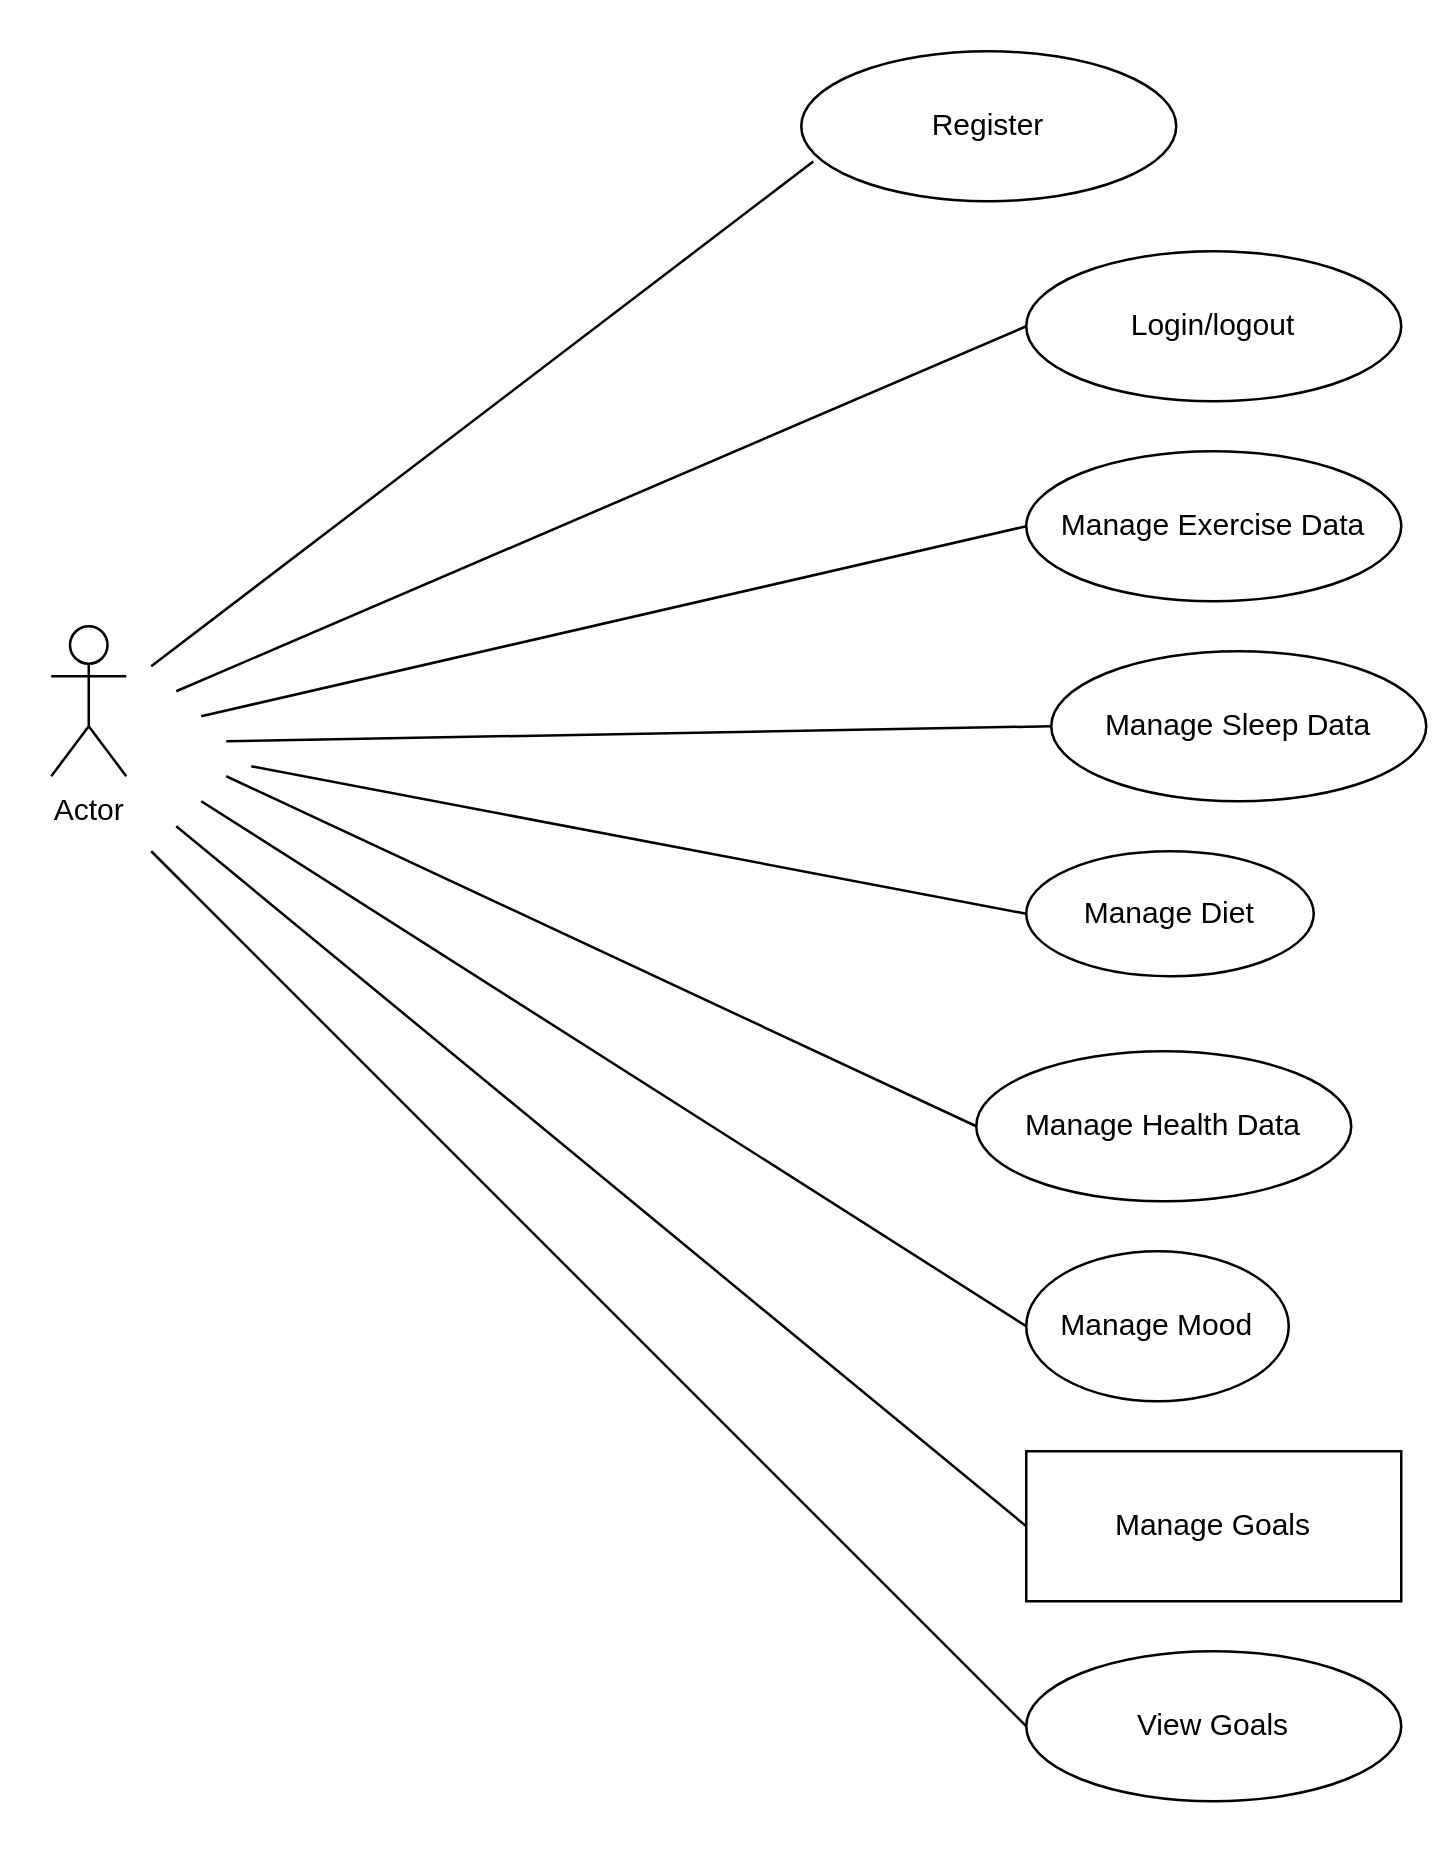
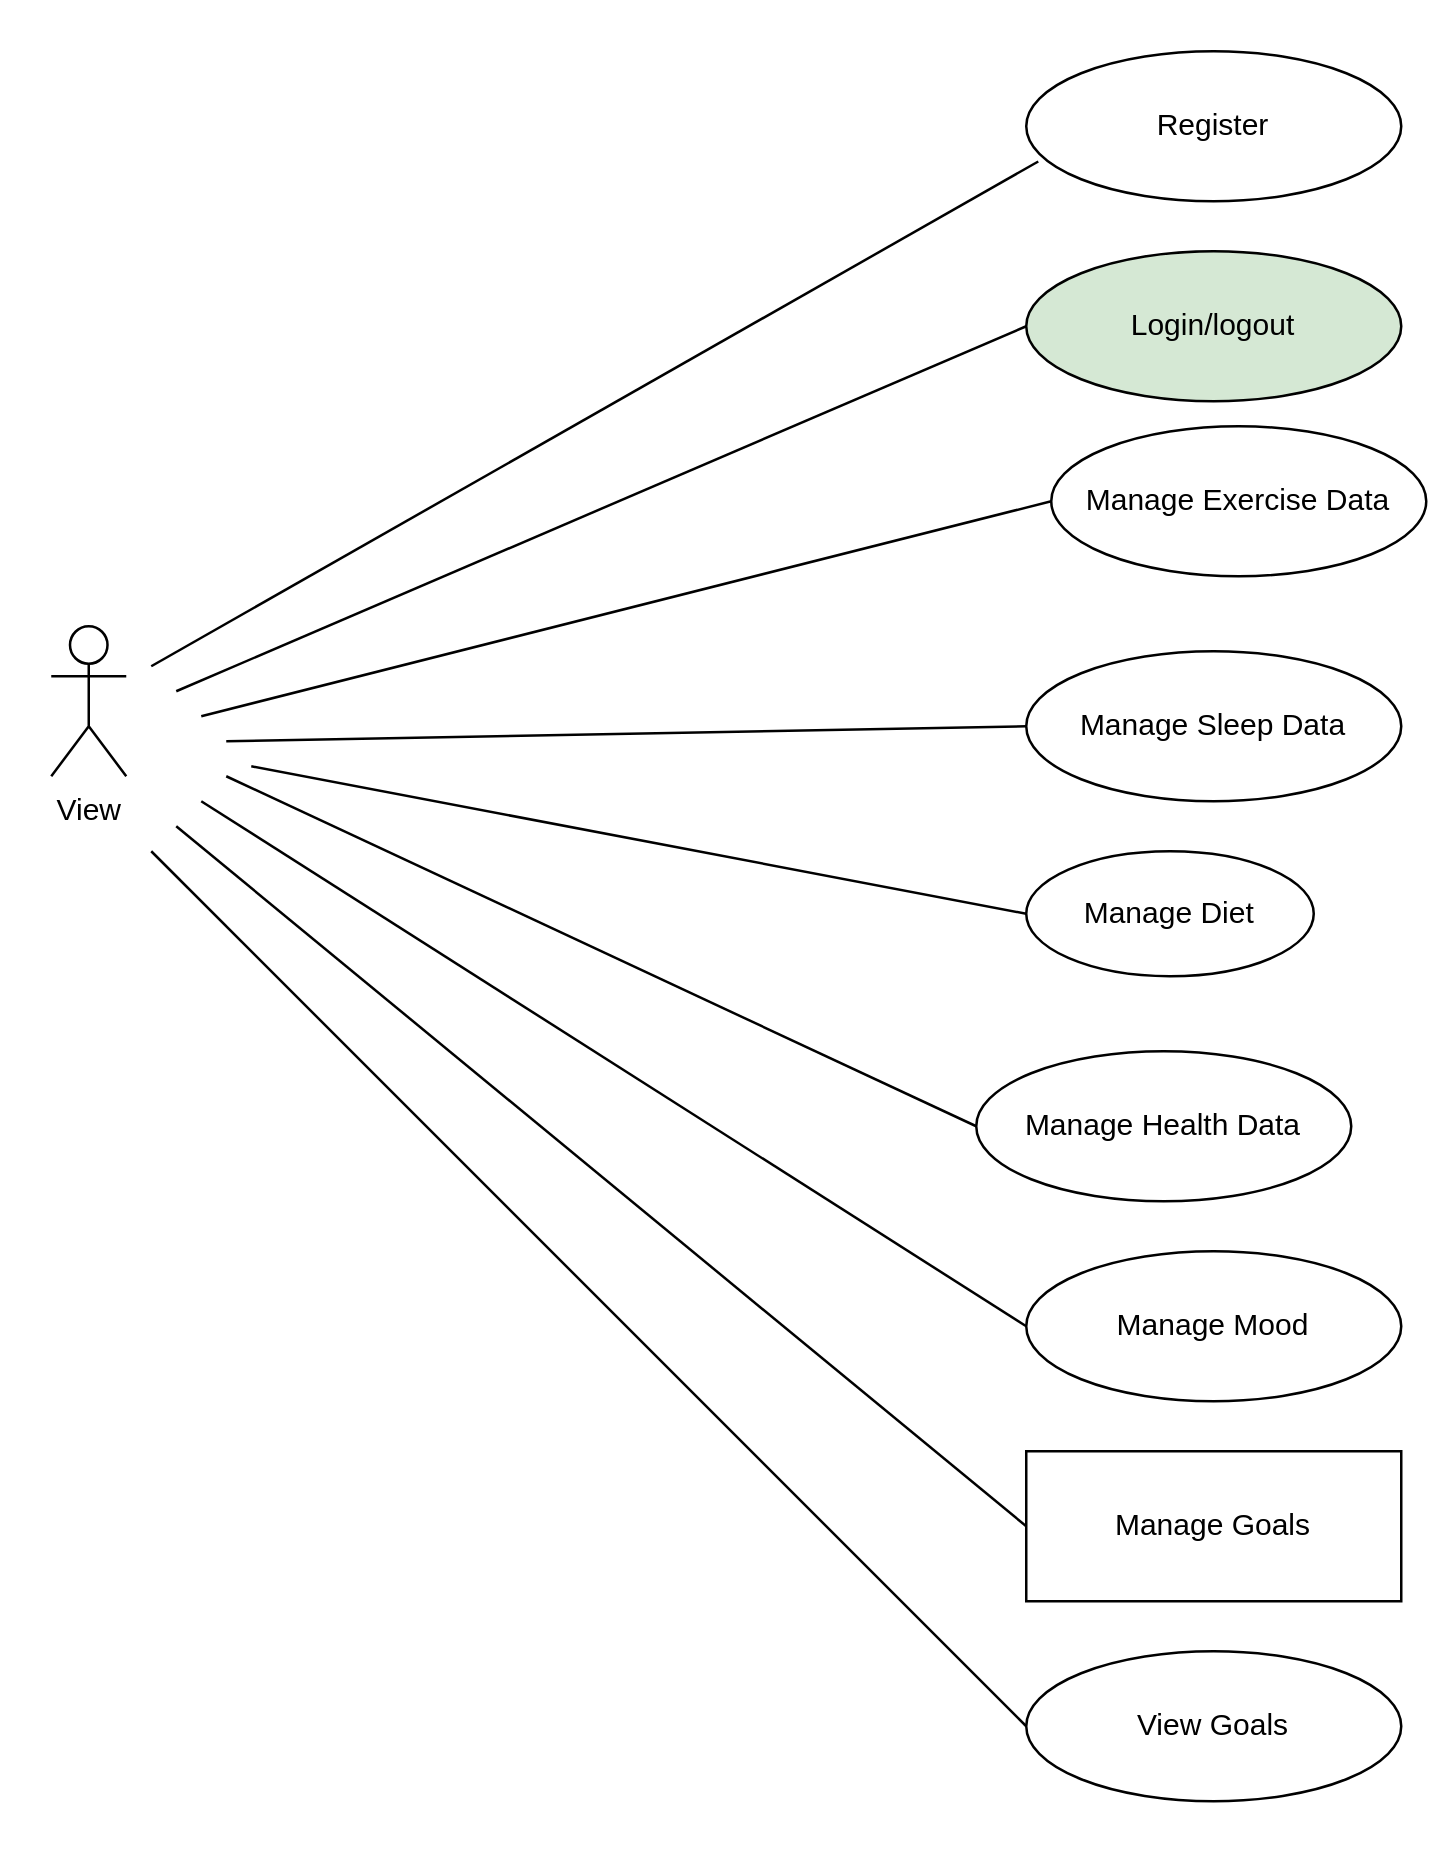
node "Register": moved (989, 126) -> (1214, 126)
node "Login/logout": fillcolor #ffffff -> #d5e8d4
node "Manage Exercise Data": moved (1214, 526) -> (1239, 501)
node "Manage Sleep Data": moved (1239, 726) -> (1214, 726)
node "Actor": label "Actor" -> "View"
node "Manage Mood": size 263x150 -> 375x150
